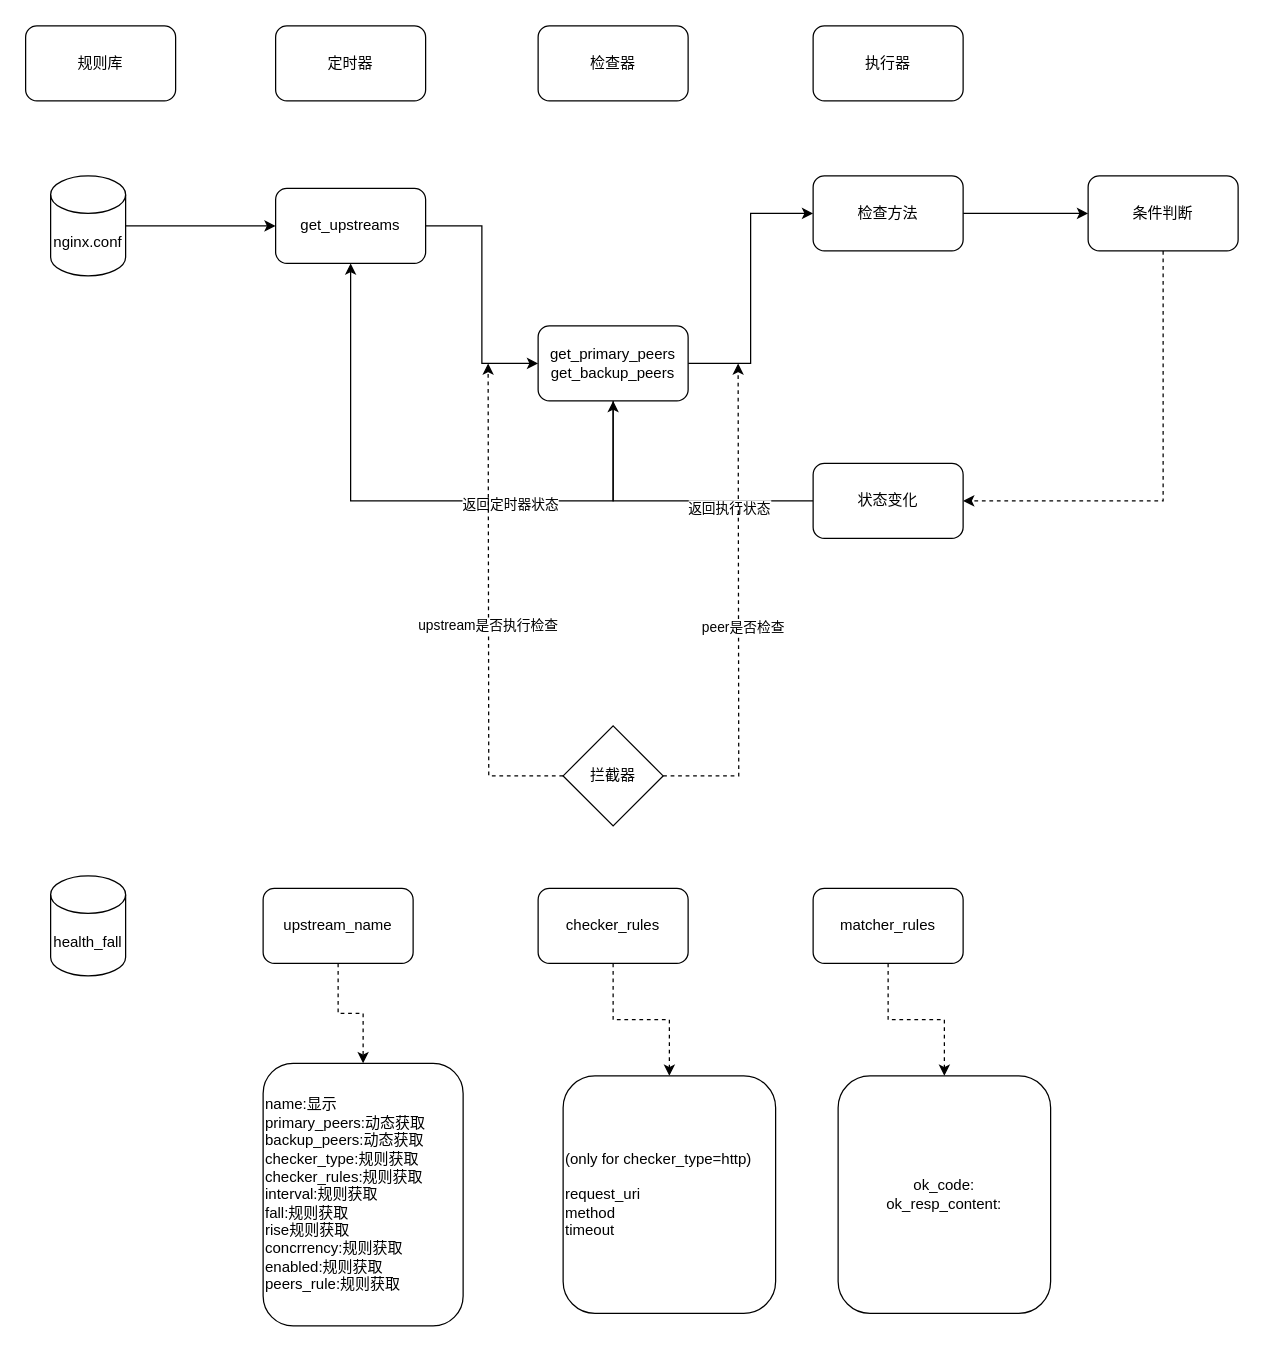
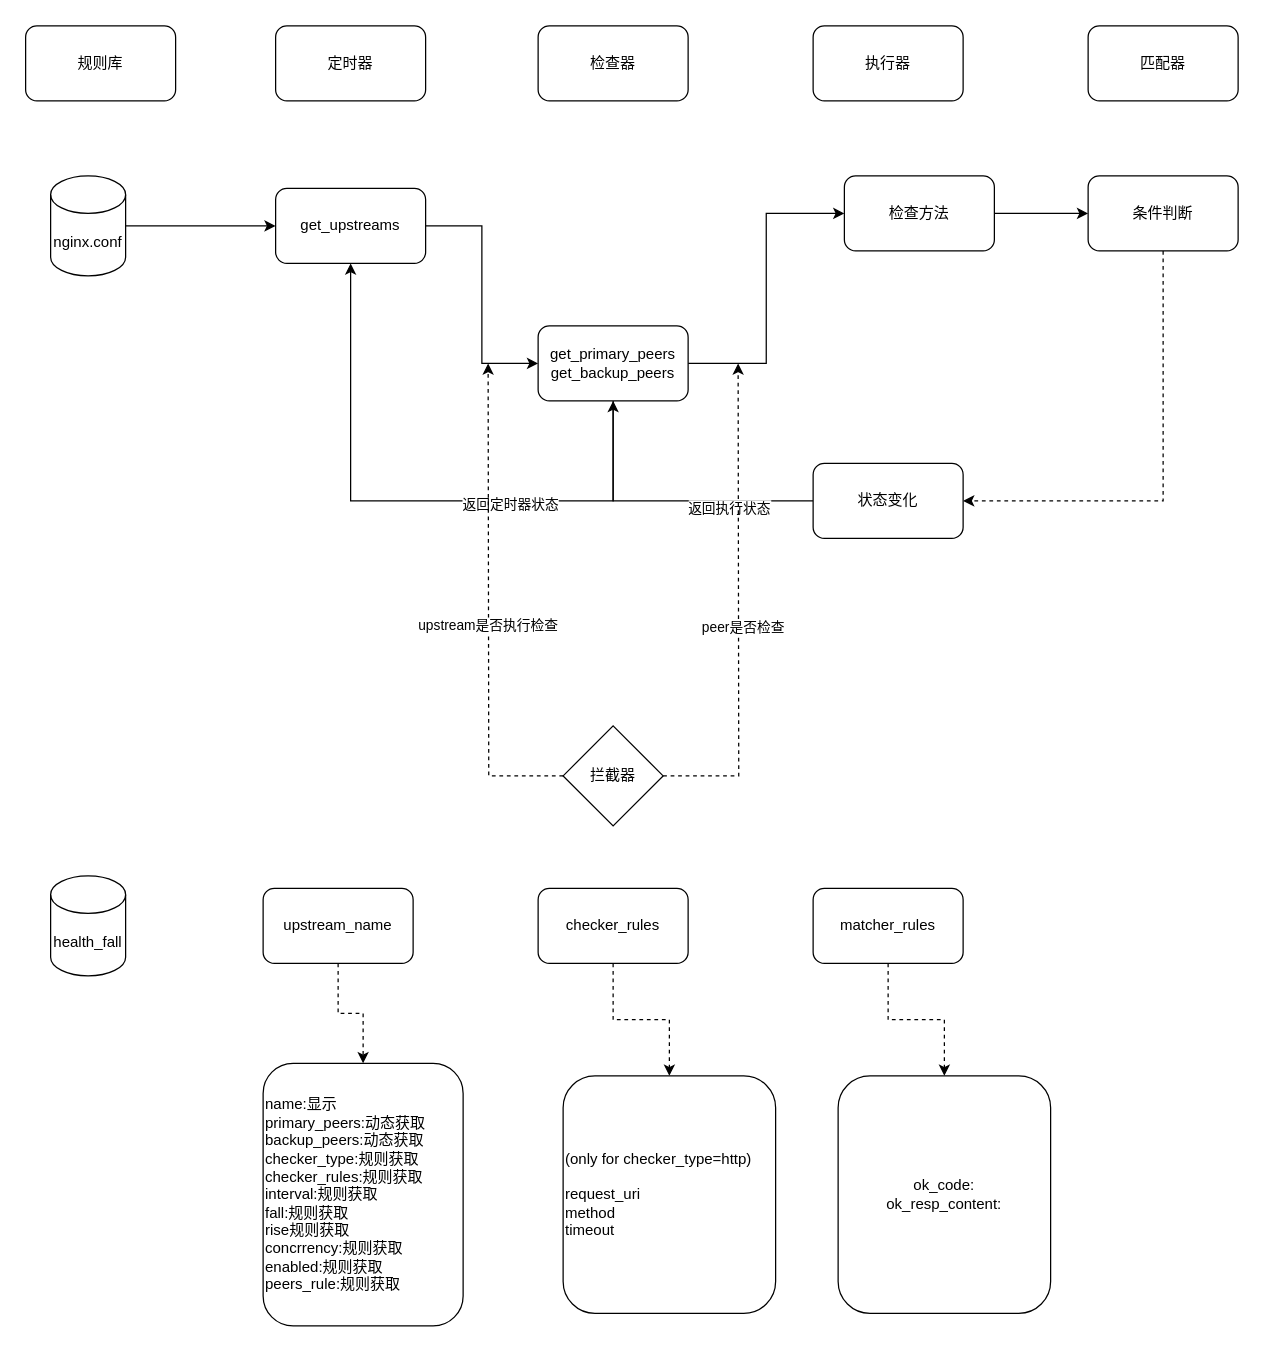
node "匹配器": added
node "检查方法": moved (888, 213) -> (919, 213)
